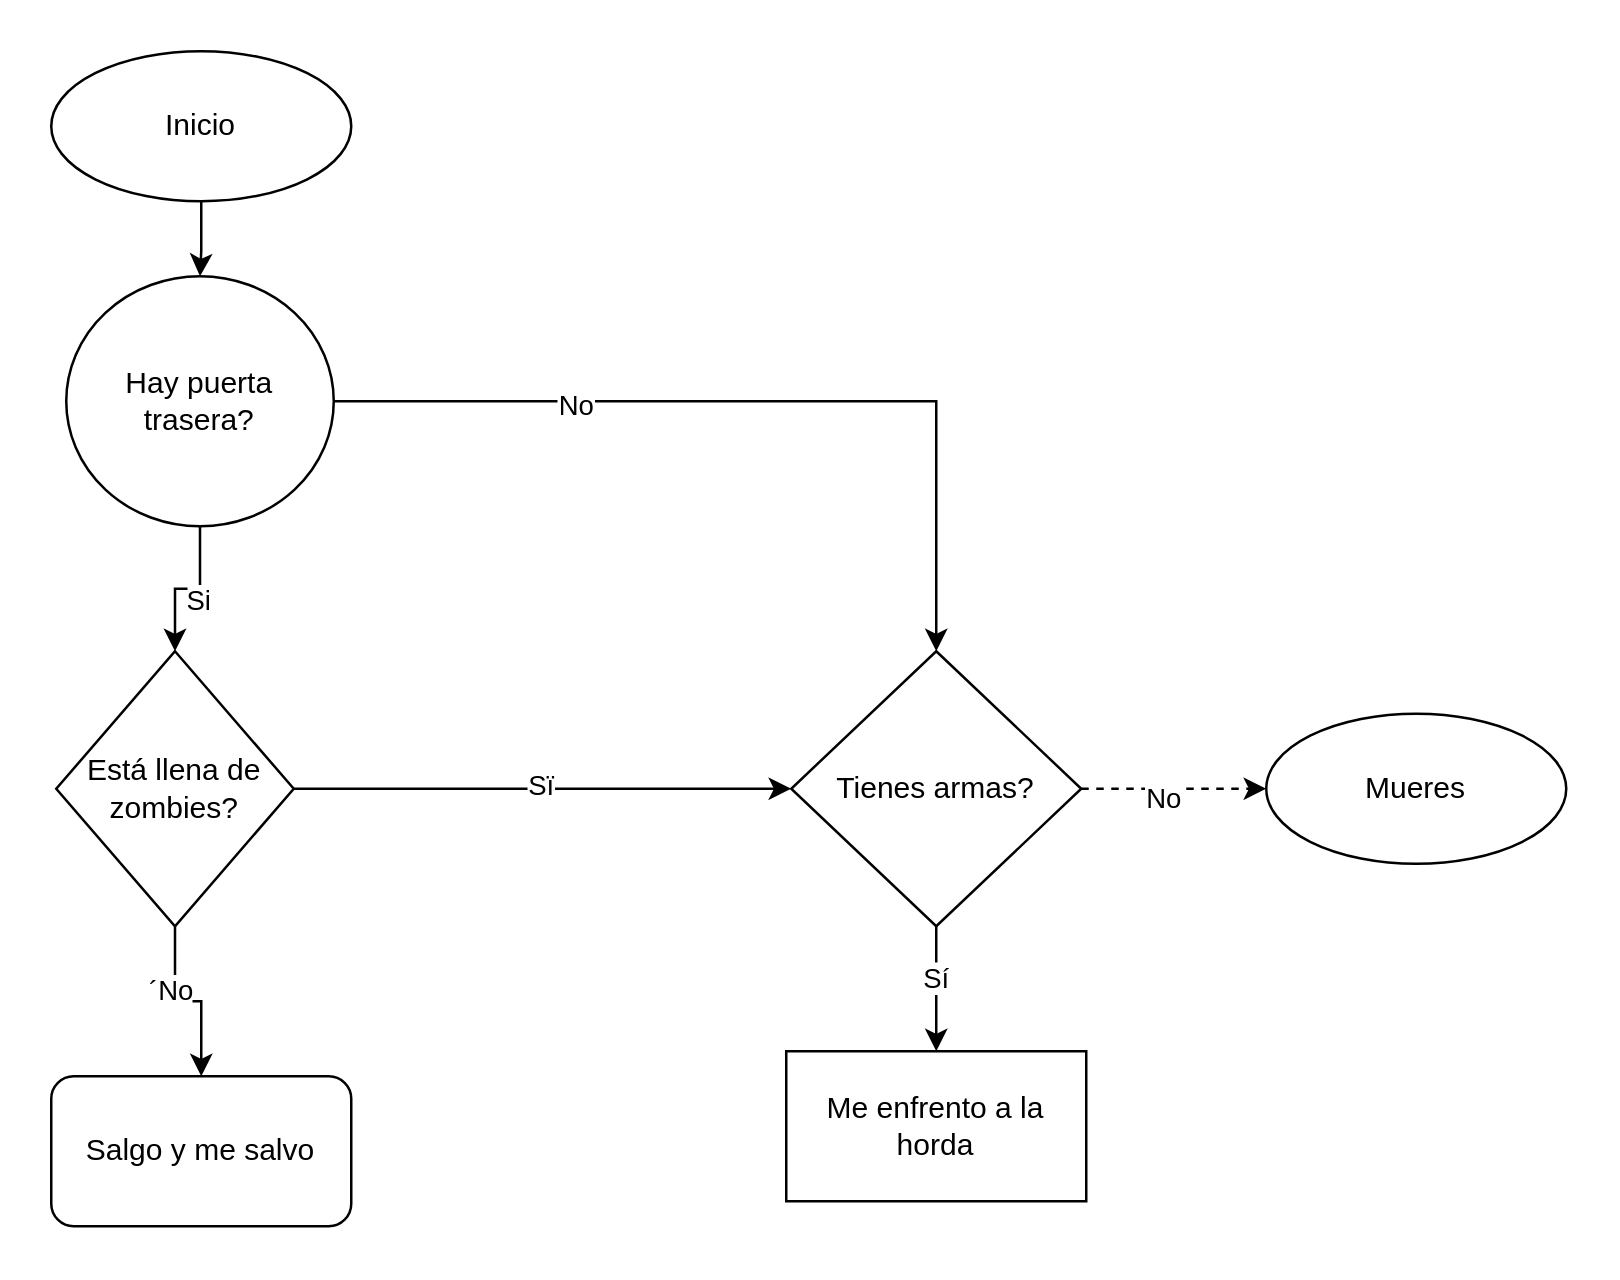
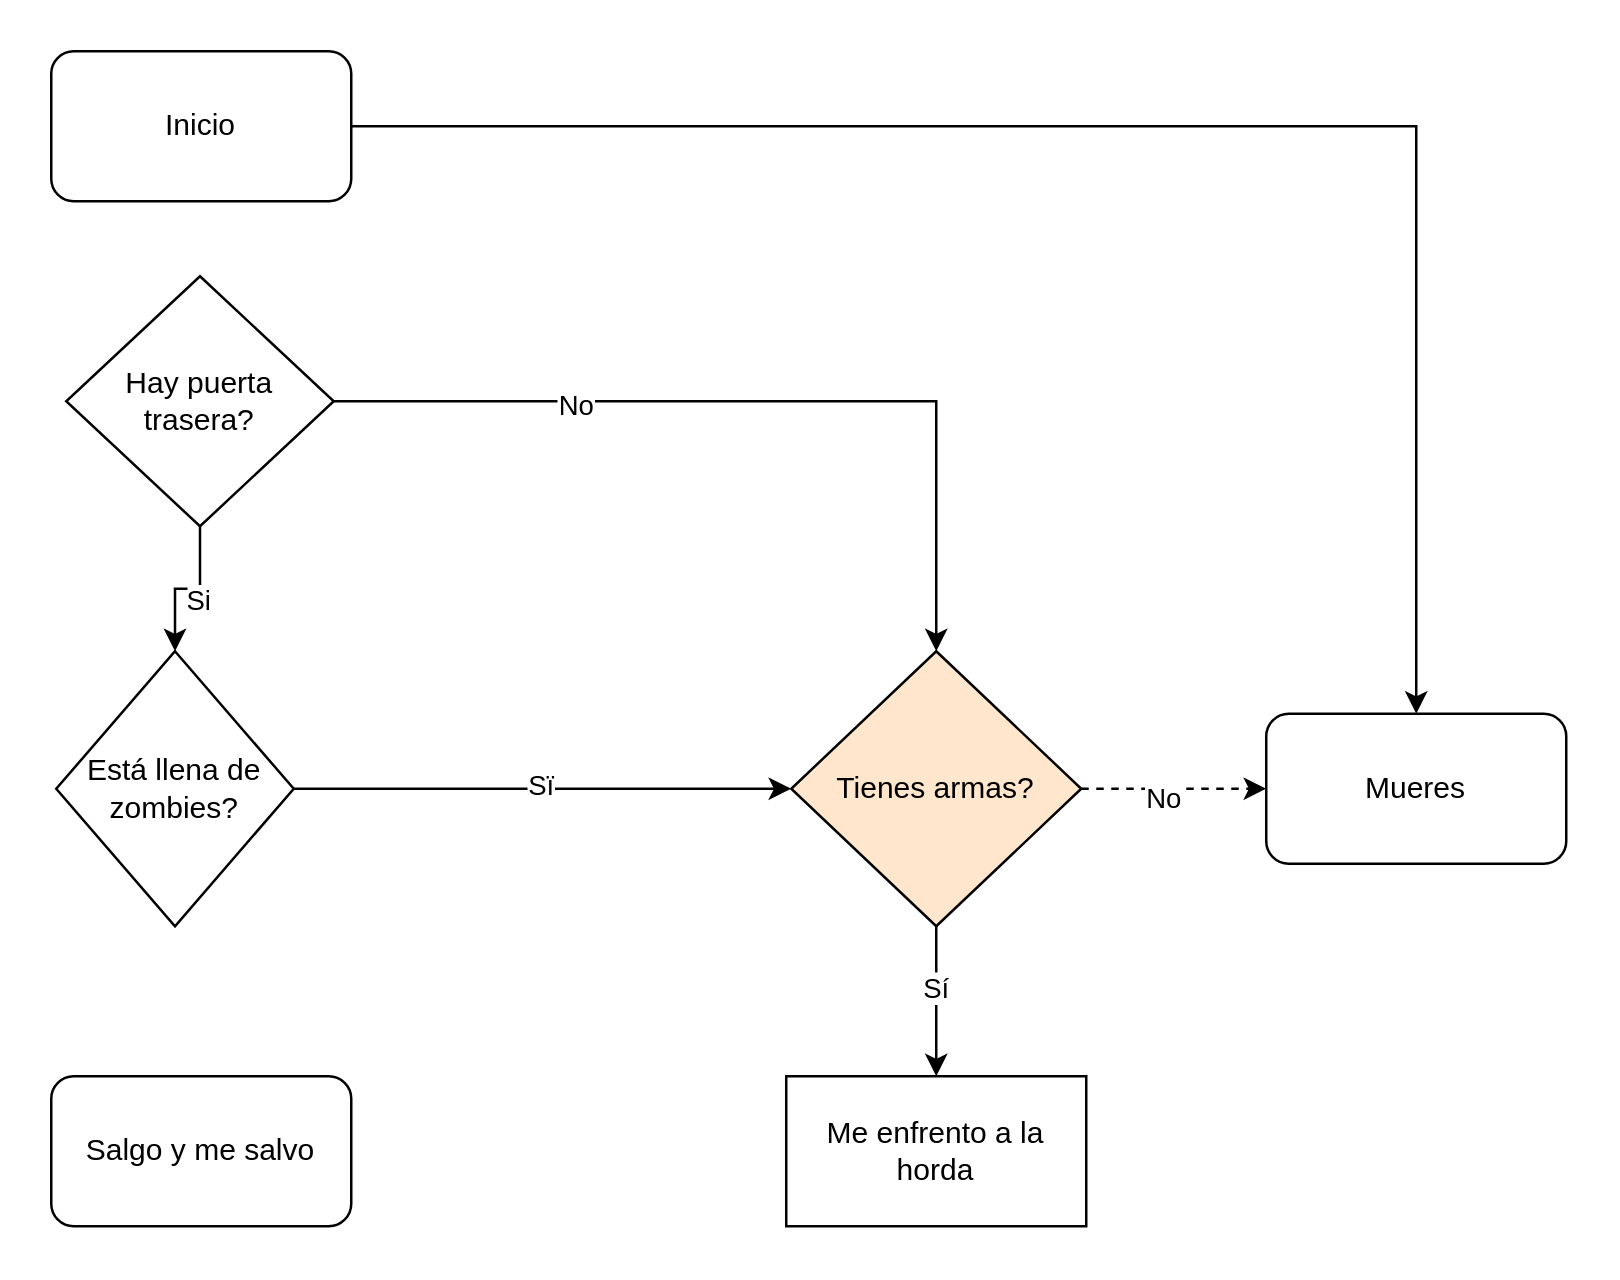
node "Inicio": shape ellipse -> rounded rectangle
edge "Inicio" -> "Hay puerta trasera?": now "Inicio" -> "Mueres"
node "Hay puerta trasera?": shape ellipse -> diamond
node "Tienes armas?": fillcolor #ffffff -> #ffe6cc
node "Mueres": shape ellipse -> rounded rectangle
edge "Está llena de zombies?" -> "Salgo y me salvo": removed, label "´No"
node "Me enfrento a la horda": moved (936, 1126) -> (936, 1151)
